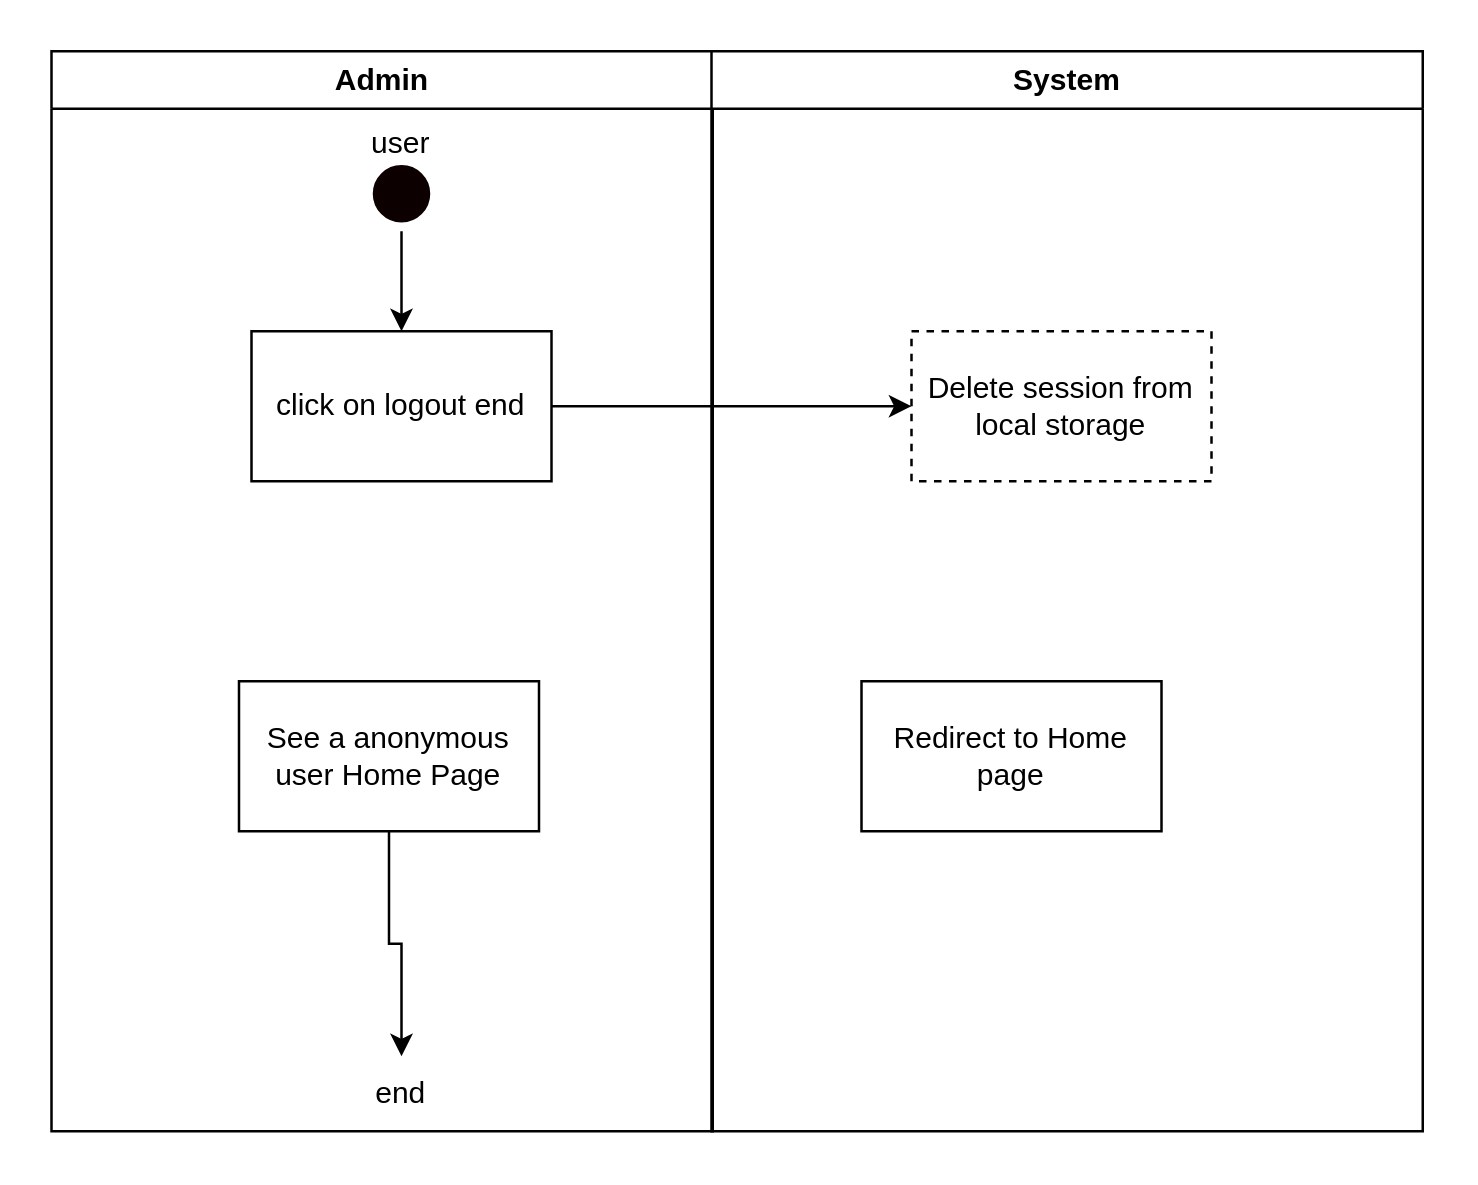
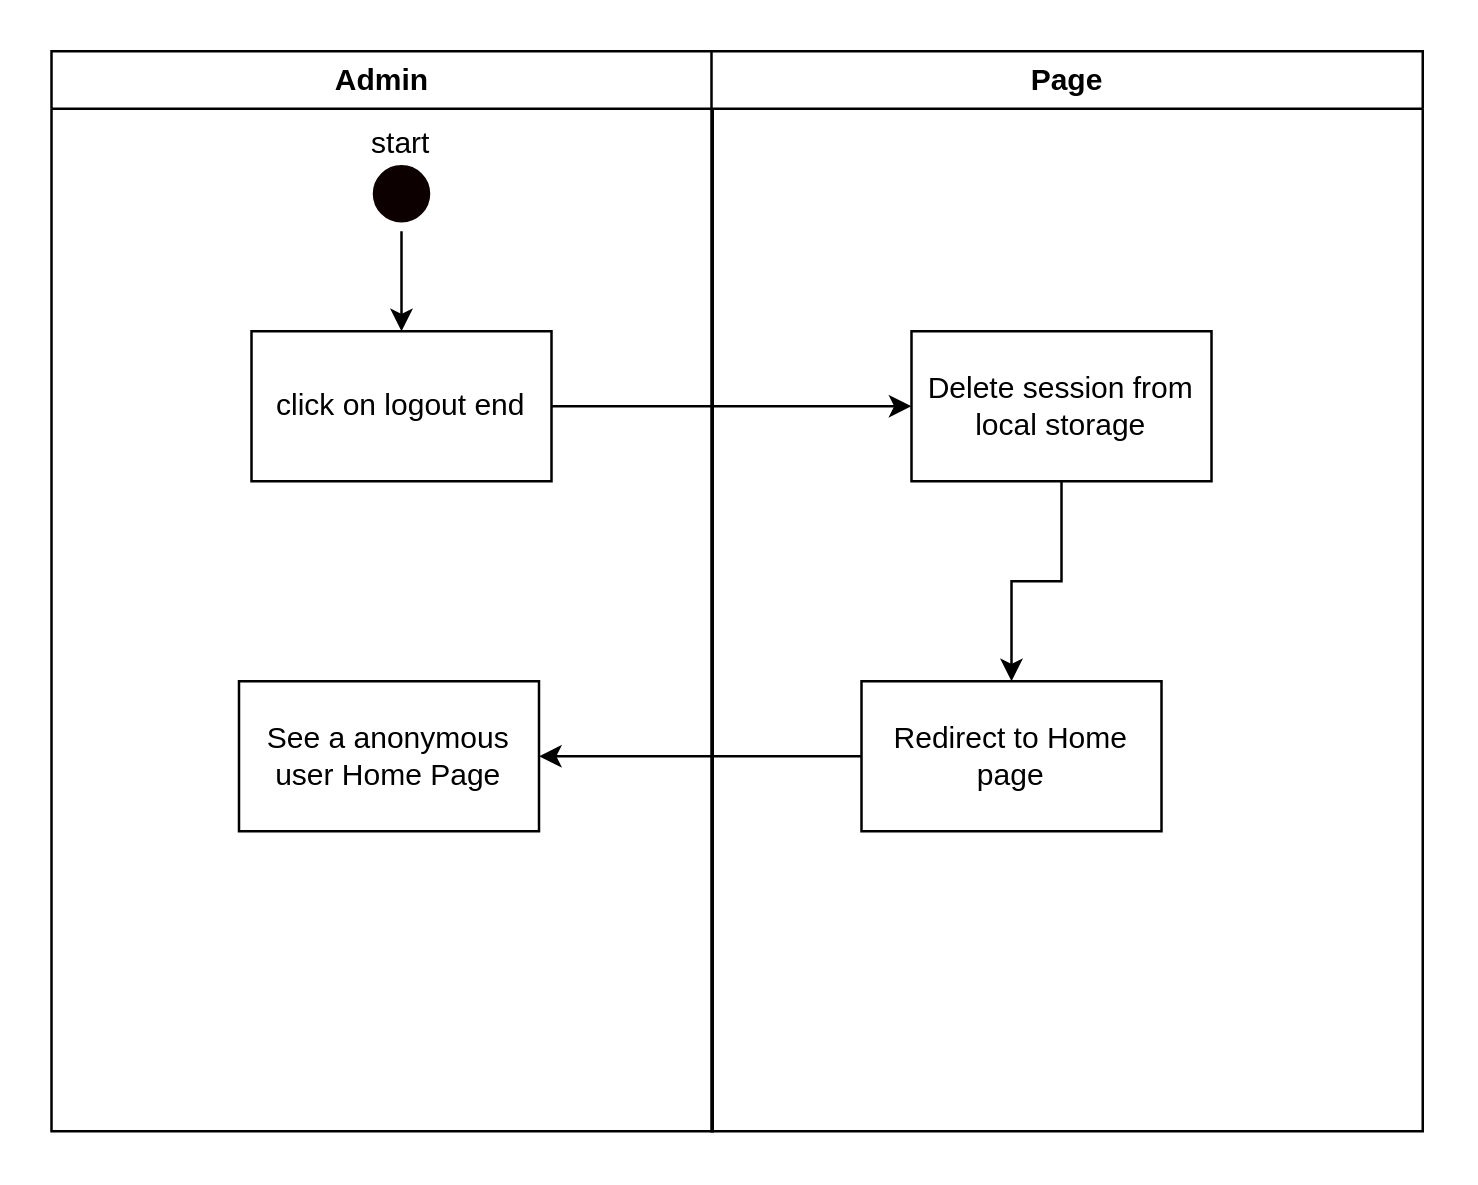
node "System": label "System" -> "Page"
node "user": label "user" -> "start"
node "Delete session from local storage": style dashed -> solid
edge "Delete session from local storage" -> "Redirect to Home page": added
edge "Redirect to Home page" -> "See a anonymous user Home Page": added
edge "See a anonymous user Home Page" -> "end": removed
node "end": removed
